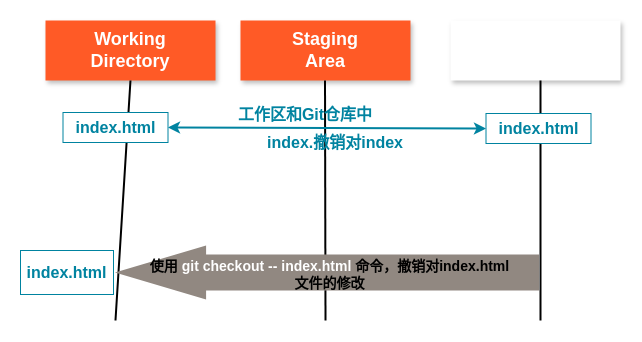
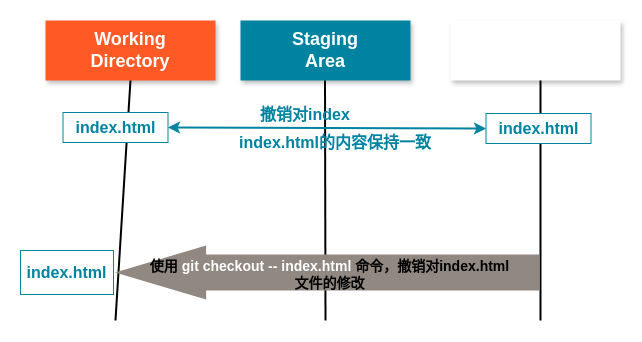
node "Staging Area": fillcolor #ff5a26 -> #0083a0
node "工作区和Git仓库中": label "工作区和Git仓库中" -> "撤销对index"
node "index.撤销对index": label "index.撤销对index" -> "index.html的内容保持一致"
